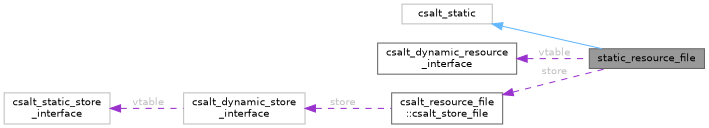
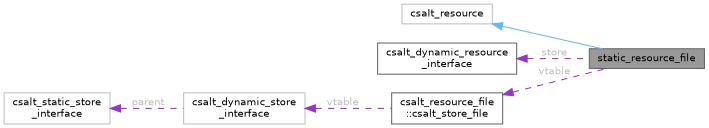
node "csalt_static": label "csalt_static" -> "csalt_resource"
edge "static_resource_file" -> "csalt_dynamic_resource _interface": label " vtable" -> " store"
edge "static_resource_file" -> "csalt_resource_file ::csalt_store_file": label " store" -> " vtable"
edge "csalt_dynamic_store _interface" -> "csalt_static_store _interface": label " vtable" -> " parent"
edge "csalt_resource_file ::csalt_store_file" -> "csalt_dynamic_store _interface": label " store" -> " vtable"
